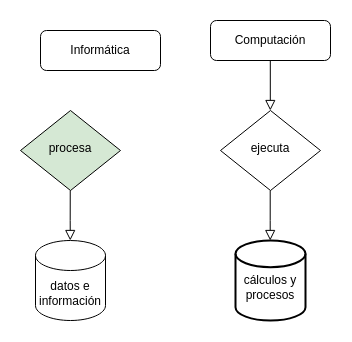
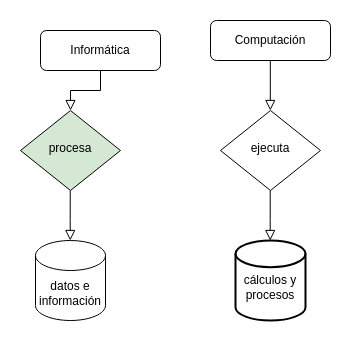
edge "Informática" -> "procesa": added
